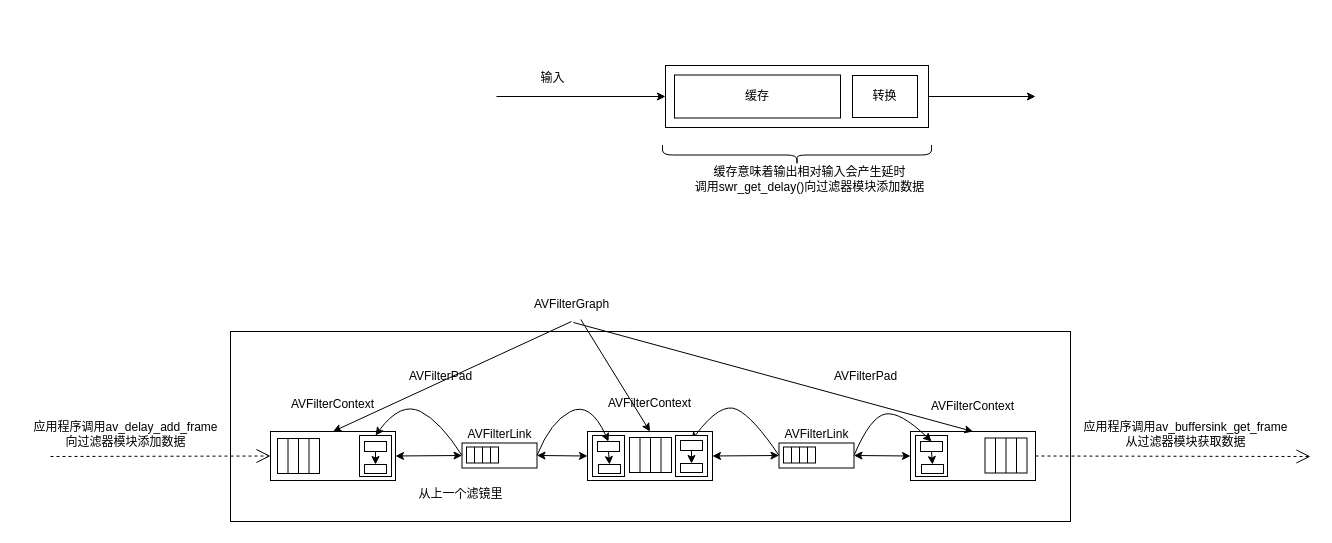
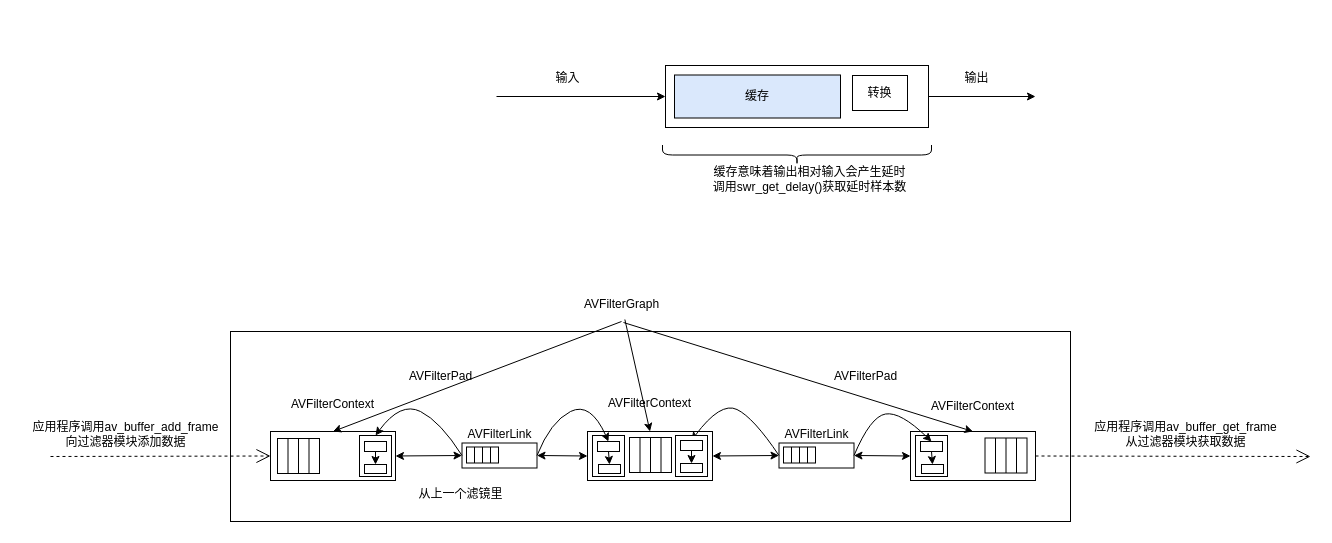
node "输入": moved (553, 79) -> (568, 79)
node "输出": added
node "缓存": fillcolor #ffffff -> #dae8fc
node "转换": size 65x42 -> 55x35
node "缓存意味着输出相对输入会产生延时 调用swr_get_delay()向过滤器模块添加数据": label "缓存意味着输出相对输入会产生延时 调用swr_get_delay()向过滤器模块添加数据" -> "缓存意味着输出相对输入会产生延时 调用swr_get_delay()获取延时样本数"
node "AVFilterGraph": moved (572, 305) -> (622, 305)
node "应用程序调用av_delay_add_frame 向过滤器模块添加数据": label "应用程序调用av_delay_add_frame 向过滤器模块添加数据" -> "应用程序调用av_buffer_add_frame 向过滤器模块添加数据"
node "应用程序调用av_buffersink_get_frame 从过滤器模块获取数据": label "应用程序调用av_buffersink_get_frame 从过滤器模块获取数据" -> "应用程序调用av_buffer_get_frame 从过滤器模块获取数据"
